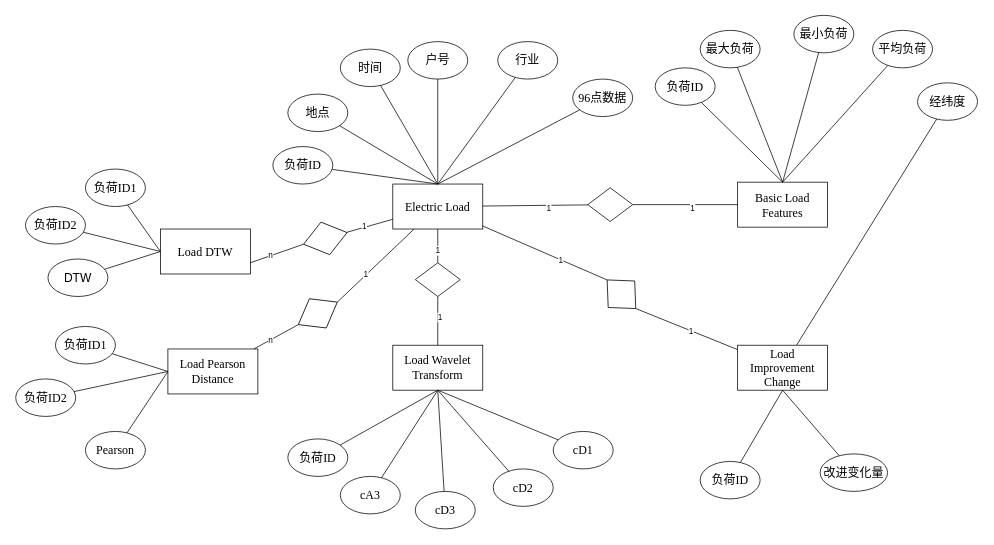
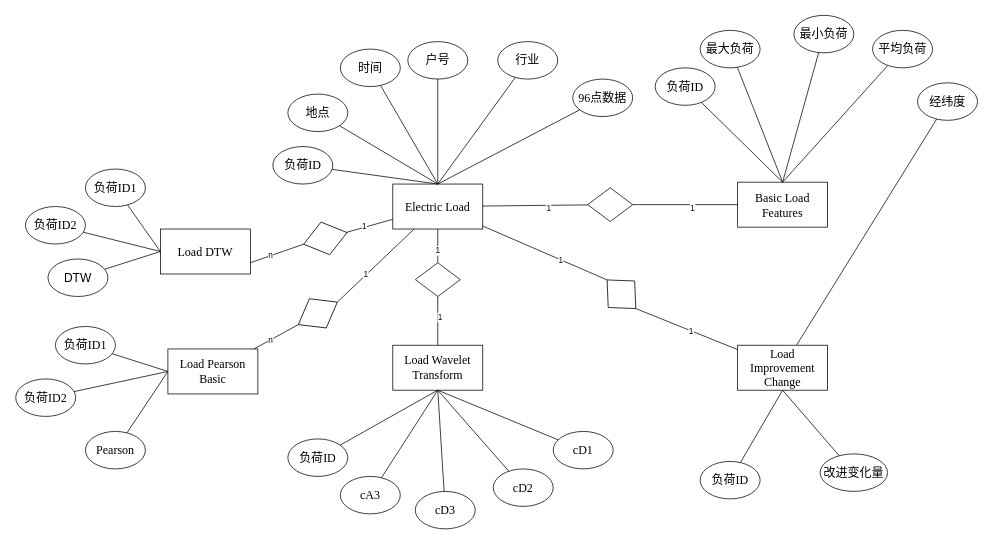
node "Load Pearson Distance": label "Load Pearson Distance" -> "Load Pearson Basic"
